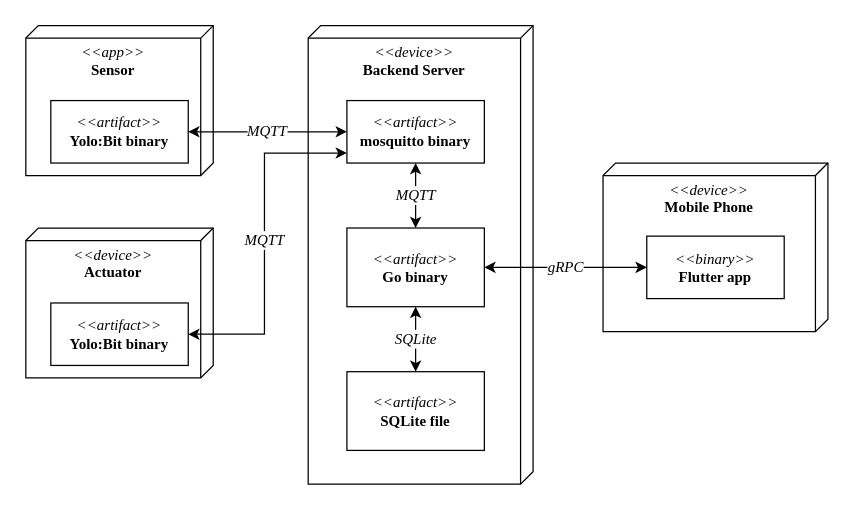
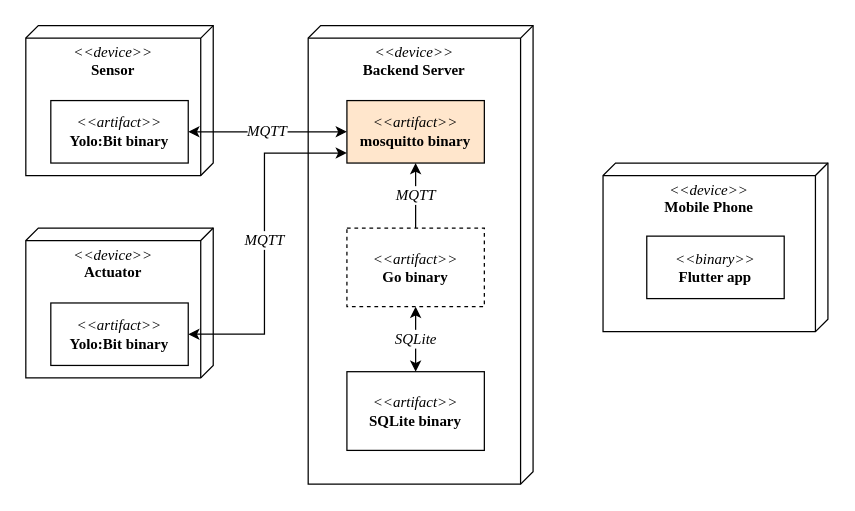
node "<<app>> Sensor": label "<<app>> Sensor" -> "<<device>> Sensor"
node "<<artifact>> mosquitto binary": fillcolor #ffffff -> #ffe6cc
edge "<<artifact>> mosquitto binary" -- "<<artifact>> Go binary": arrowhead classic -> none
node "<<artifact>> Go binary": style solid -> dashed
edge "<<artifact>> Go binary" -- "<<binary>> Flutter app": removed, label "gRPC"
node "<<artifact>> SQLite file": label "<<artifact>> SQLite file" -> "<<artifact>> SQLite binary"
